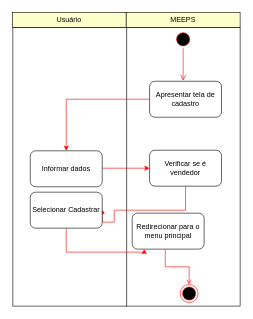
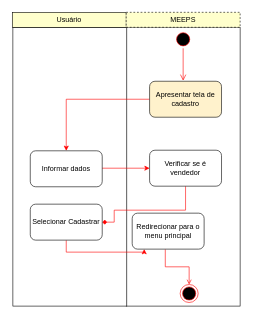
node "MEEPS": style solid -> dashed
node "Apresentar tela de cadastro": fillcolor #ffffff -> #fff2cc
node "Selecionar Cadastrar": moved (66, 210) -> (66, 222)
